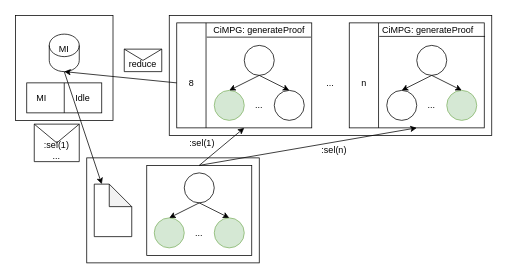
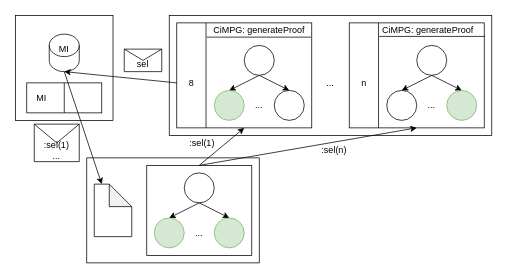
node "reduce": label "reduce" -> "sel"
node "Idle": removed
